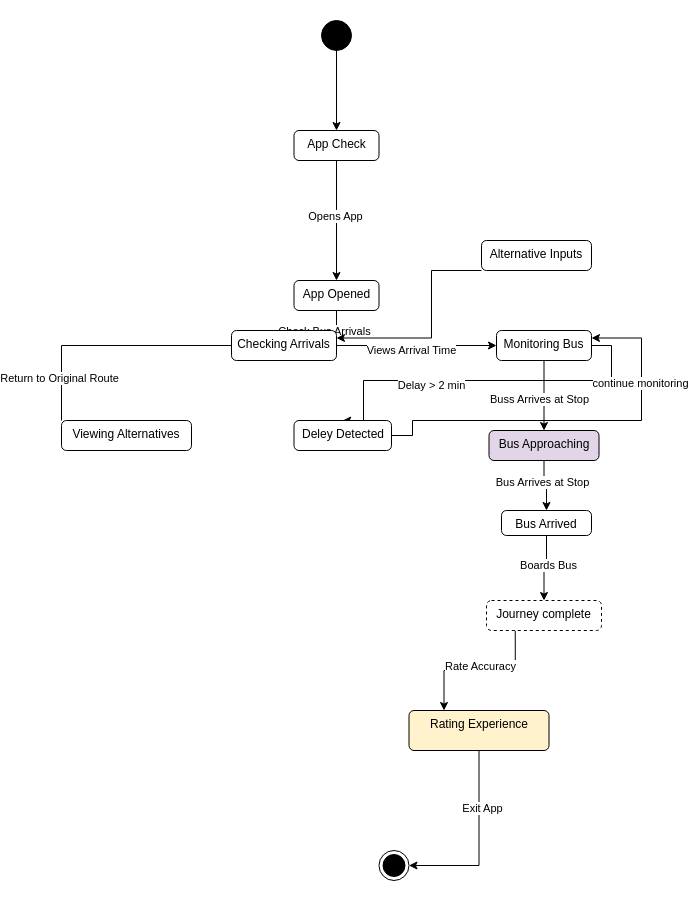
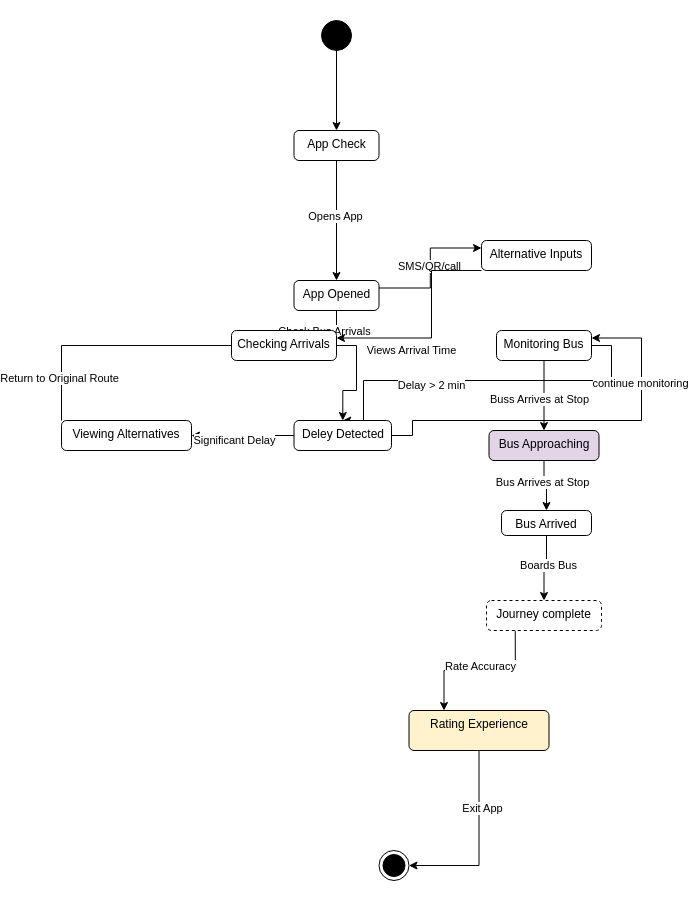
edge "App Opened" -> "Alternative Inputs": added, label "SMS/QR/call"
edge "Checking Arrivals" -> "Monitoring Bus": now "Checking Arrivals" -> "Deley Detected"
edge "Deley Detected" -> "Viewing Alternatives": added, label "Significant Delay"
